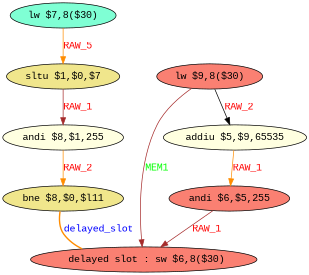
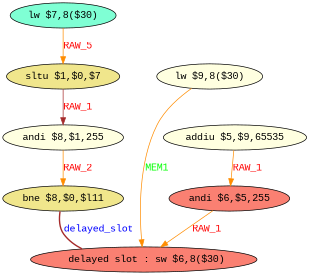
node "lw $9,8($30)": fillcolor salmon -> lightyellow
edge "lw $9,8($30)" -> "addiu $5,$9,65535": removed, label "RAW_2"
edge "lw $9,8($30)" -> "delayed slot : sw $6,8($30)": color brown -> darkorange
edge "andi $6,$5,255" -> "delayed slot : sw $6,8($30)": color brown -> darkorange
edge "bne $8,$0,$l11" -- "delayed slot : sw $6,8($30)": color darkorange -> brown
